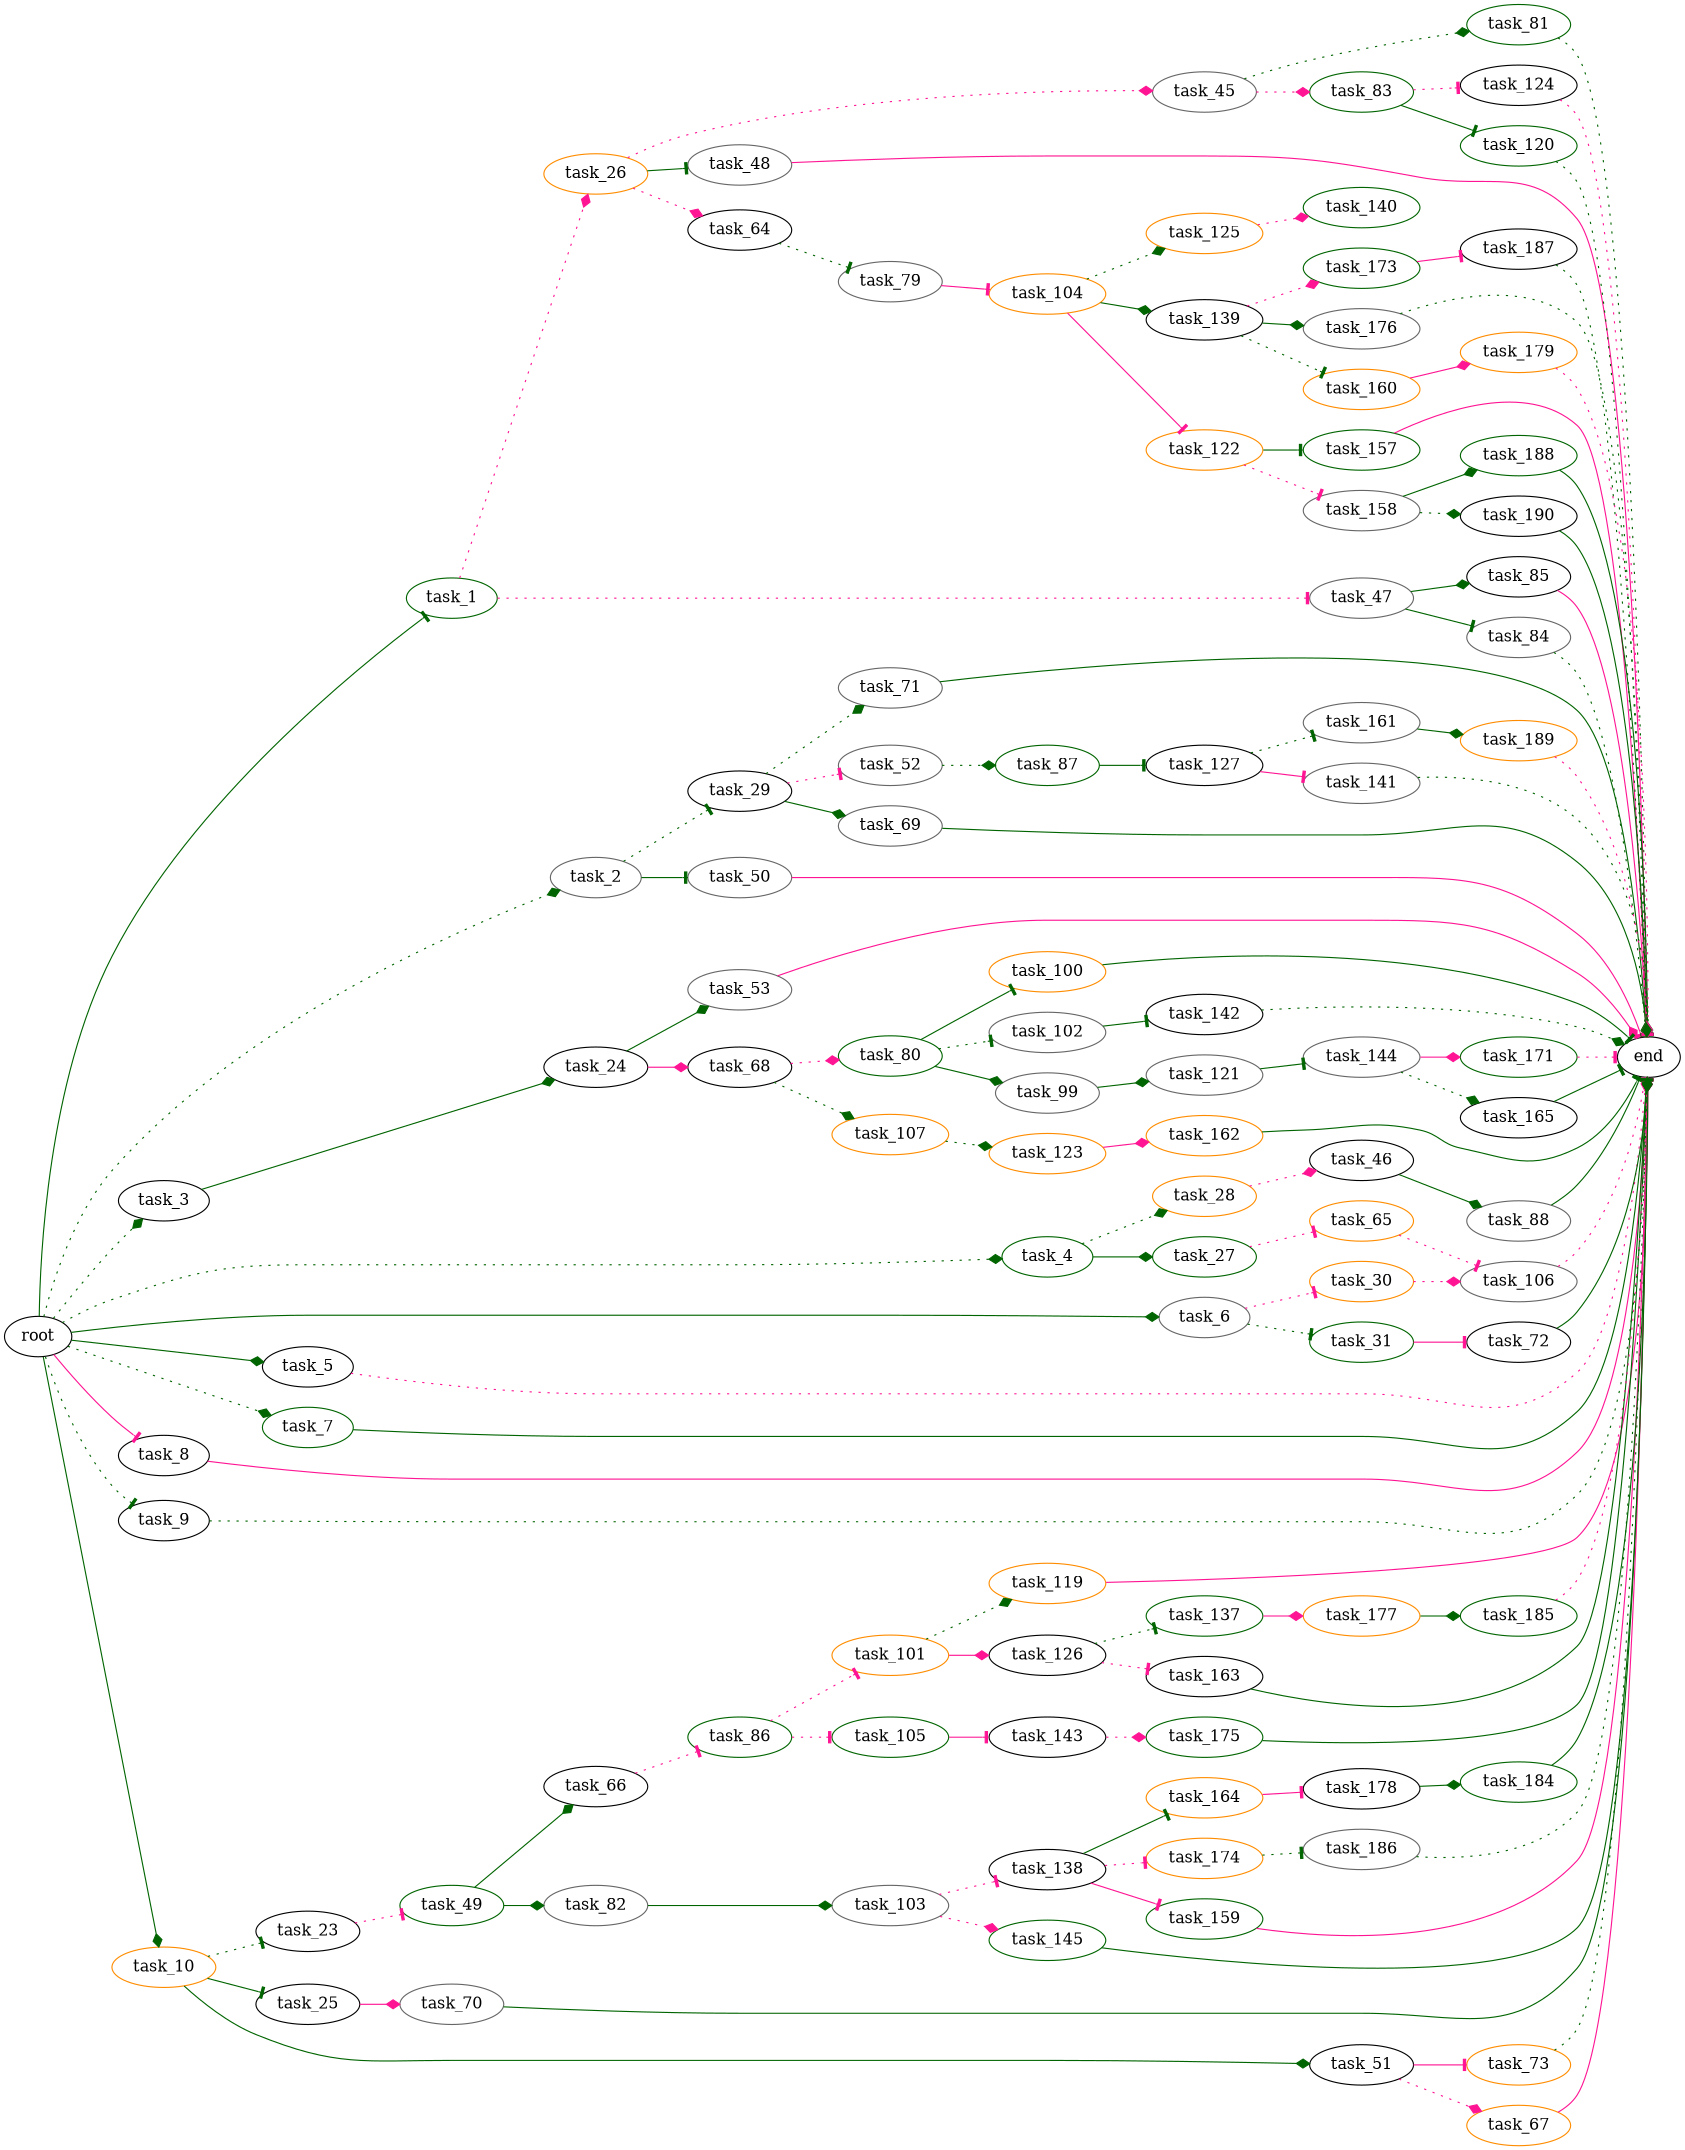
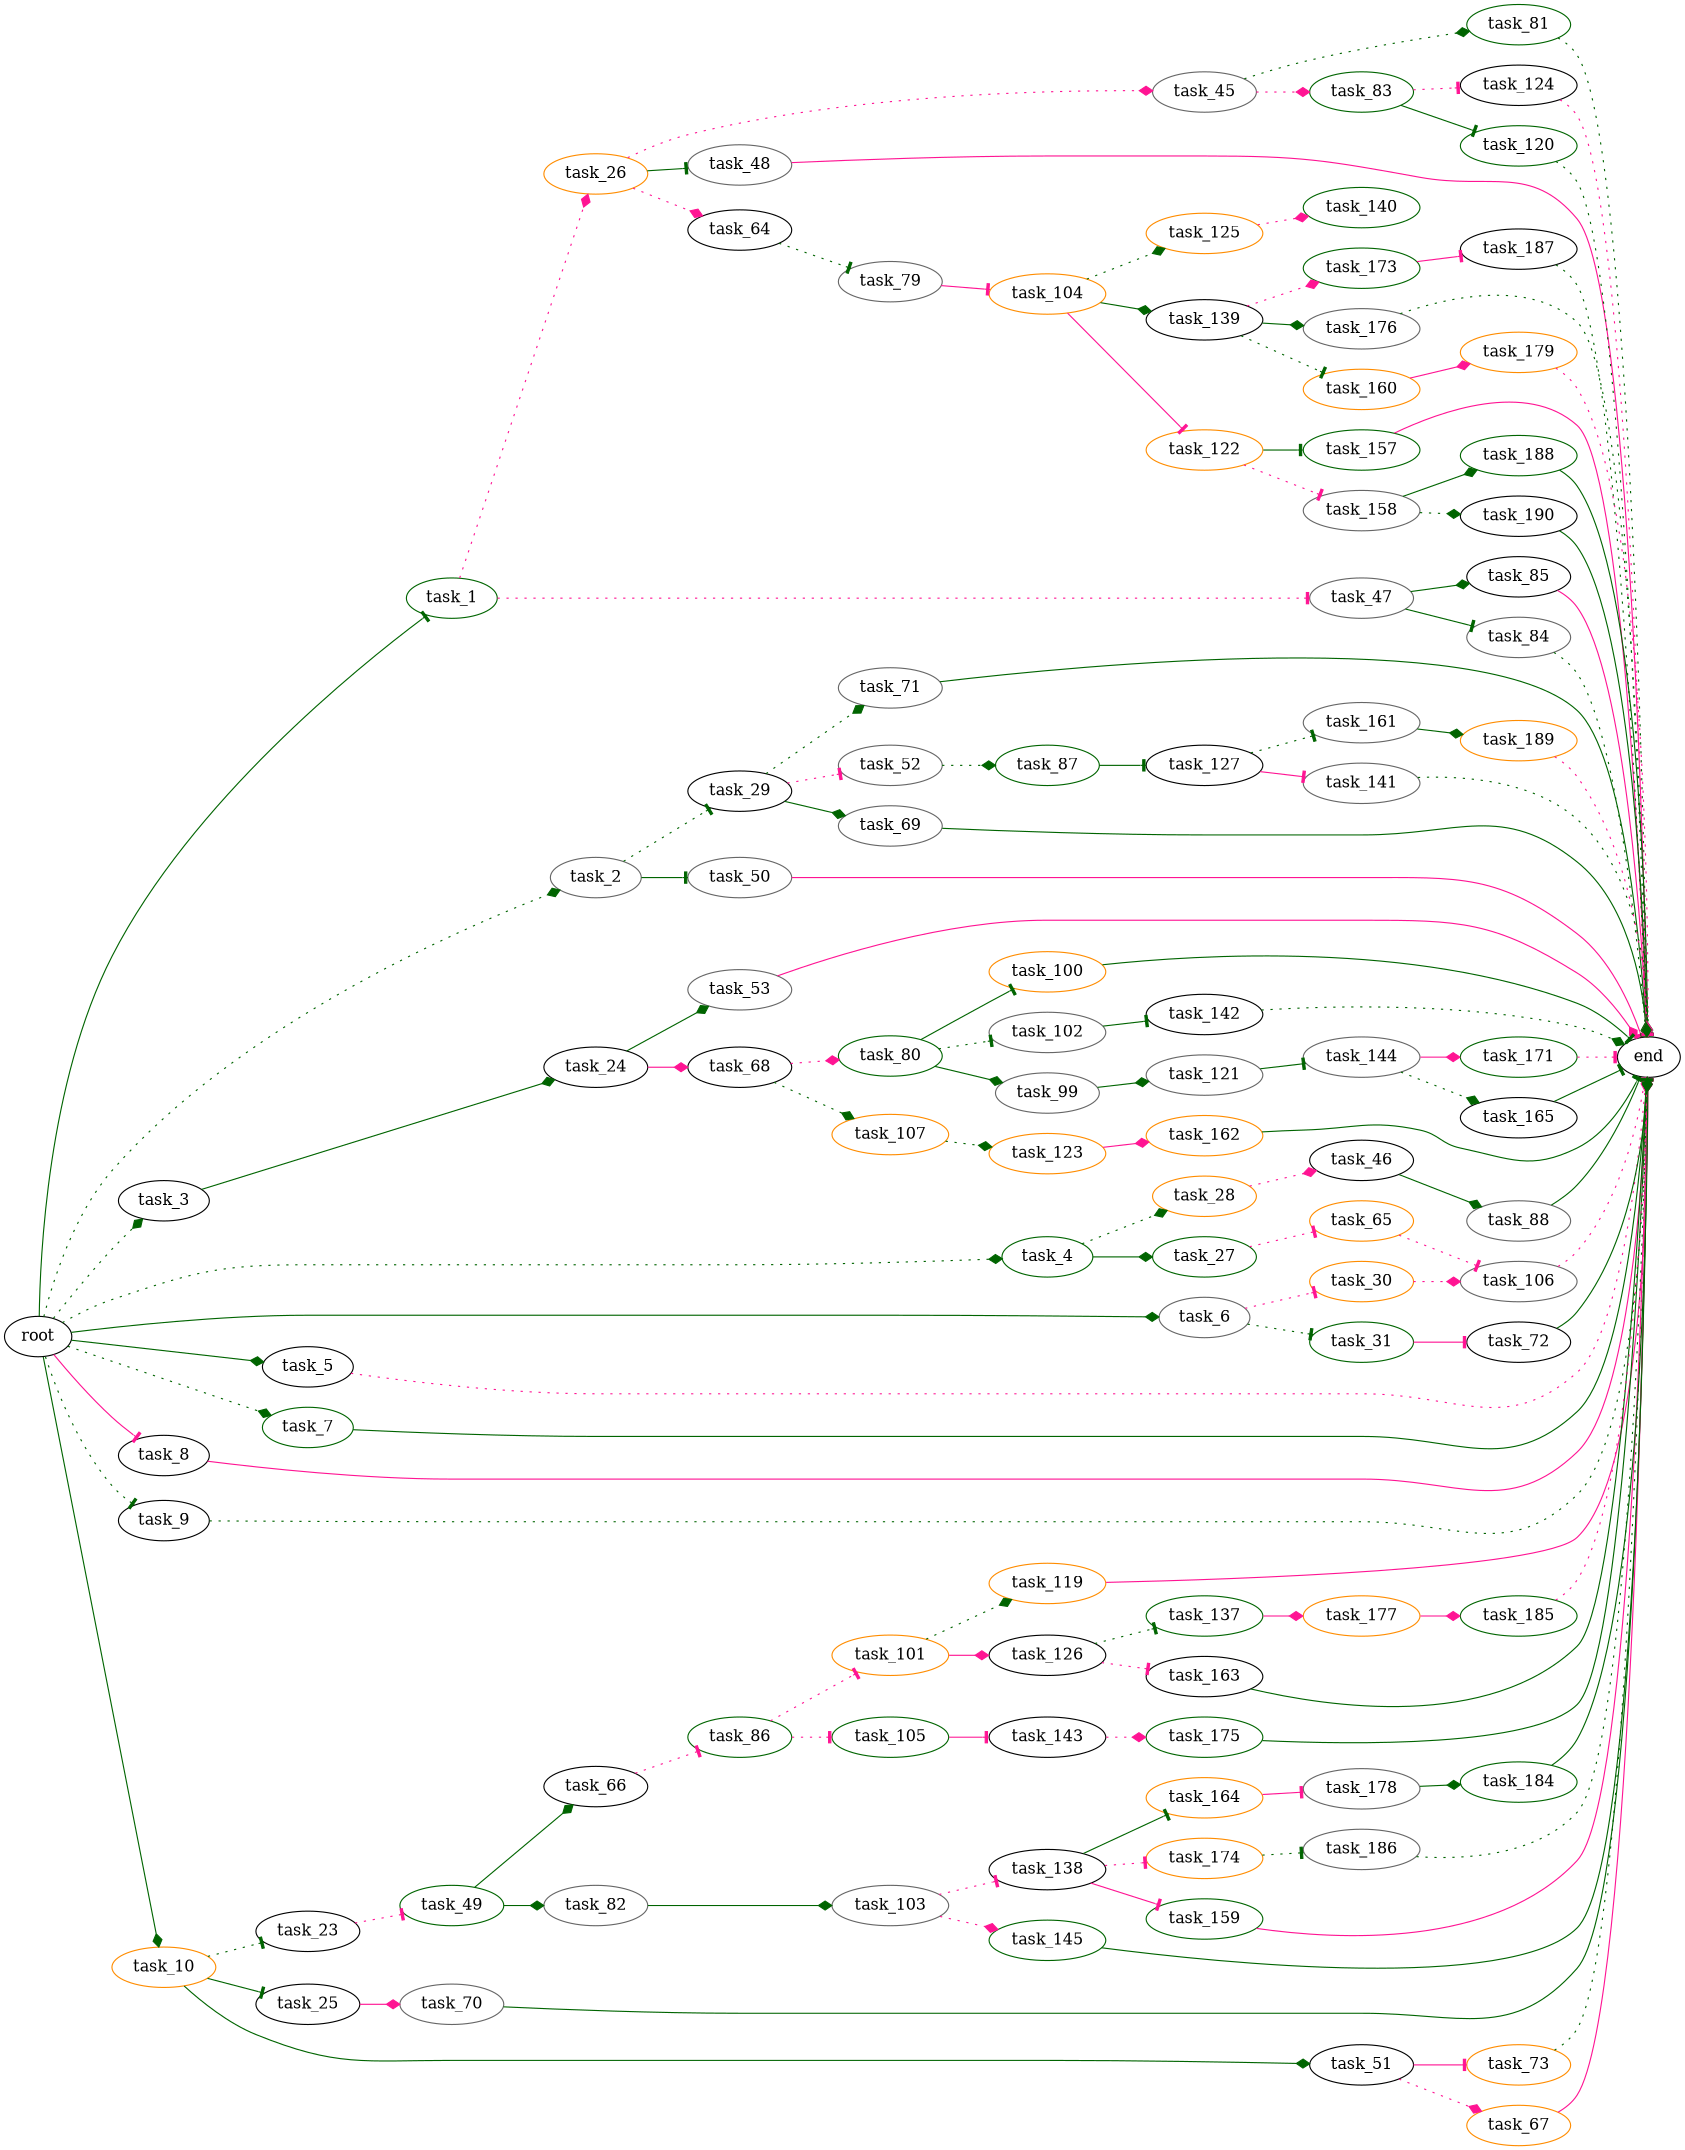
edge "task_177" -> "task_185": color darkgreen -> deeppink
node "task_178": color black -> gray40
